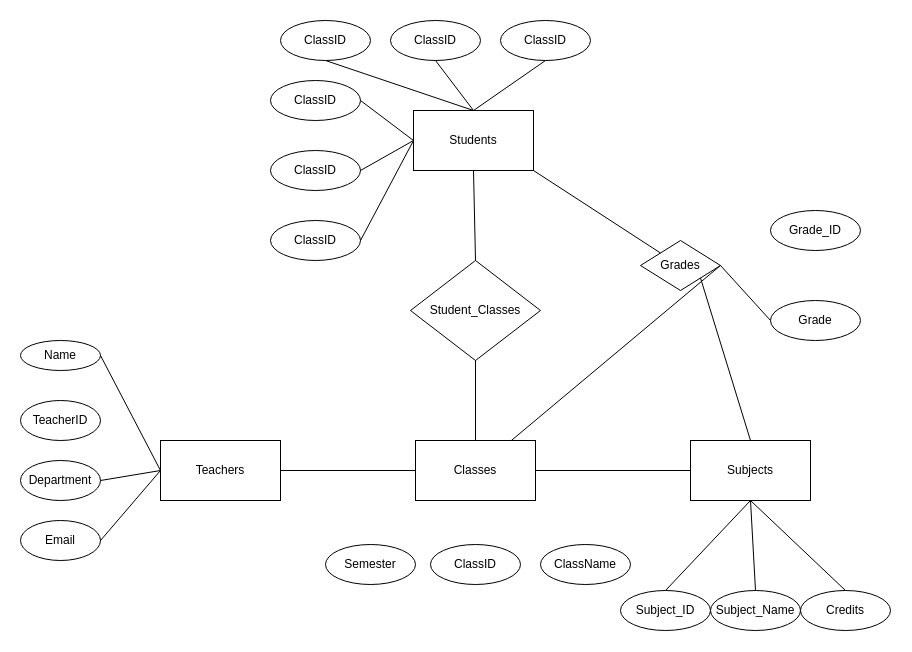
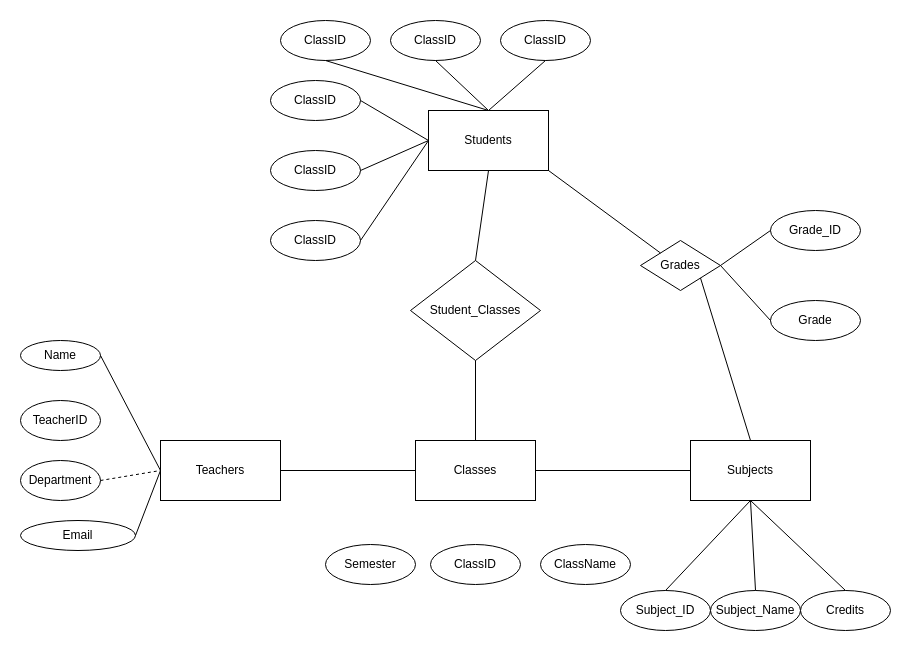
node "Students": moved (474, 141) -> (489, 141)
edge "Grades" -- "Classes": now "Grades" -- "Grade_ID"
edge "Teachers" -- "Department": style solid -> dashed
node "Email": size 80x40 -> 115x30
